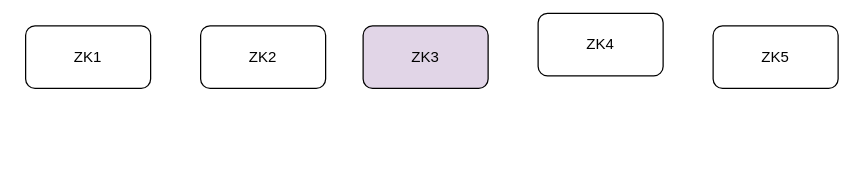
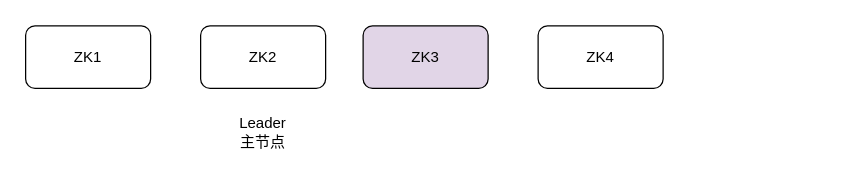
node "ZK4": moved (601, 44) -> (601, 57)
node "ZK5": removed
node "Leader 主节点": added
